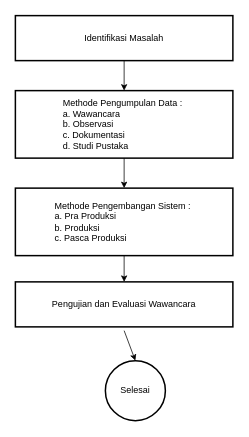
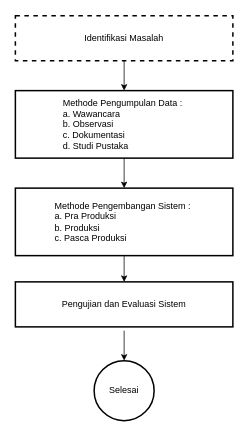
node "Identifikasi Masalah": style solid -> dashed
node "Pengujian dan Evaluasi Wawancara": label "Pengujian dan Evaluasi Wawancara" -> "Pengujian dan Evaluasi Sistem"
node "Selesai": moved (135, 390) -> (124, 390)
